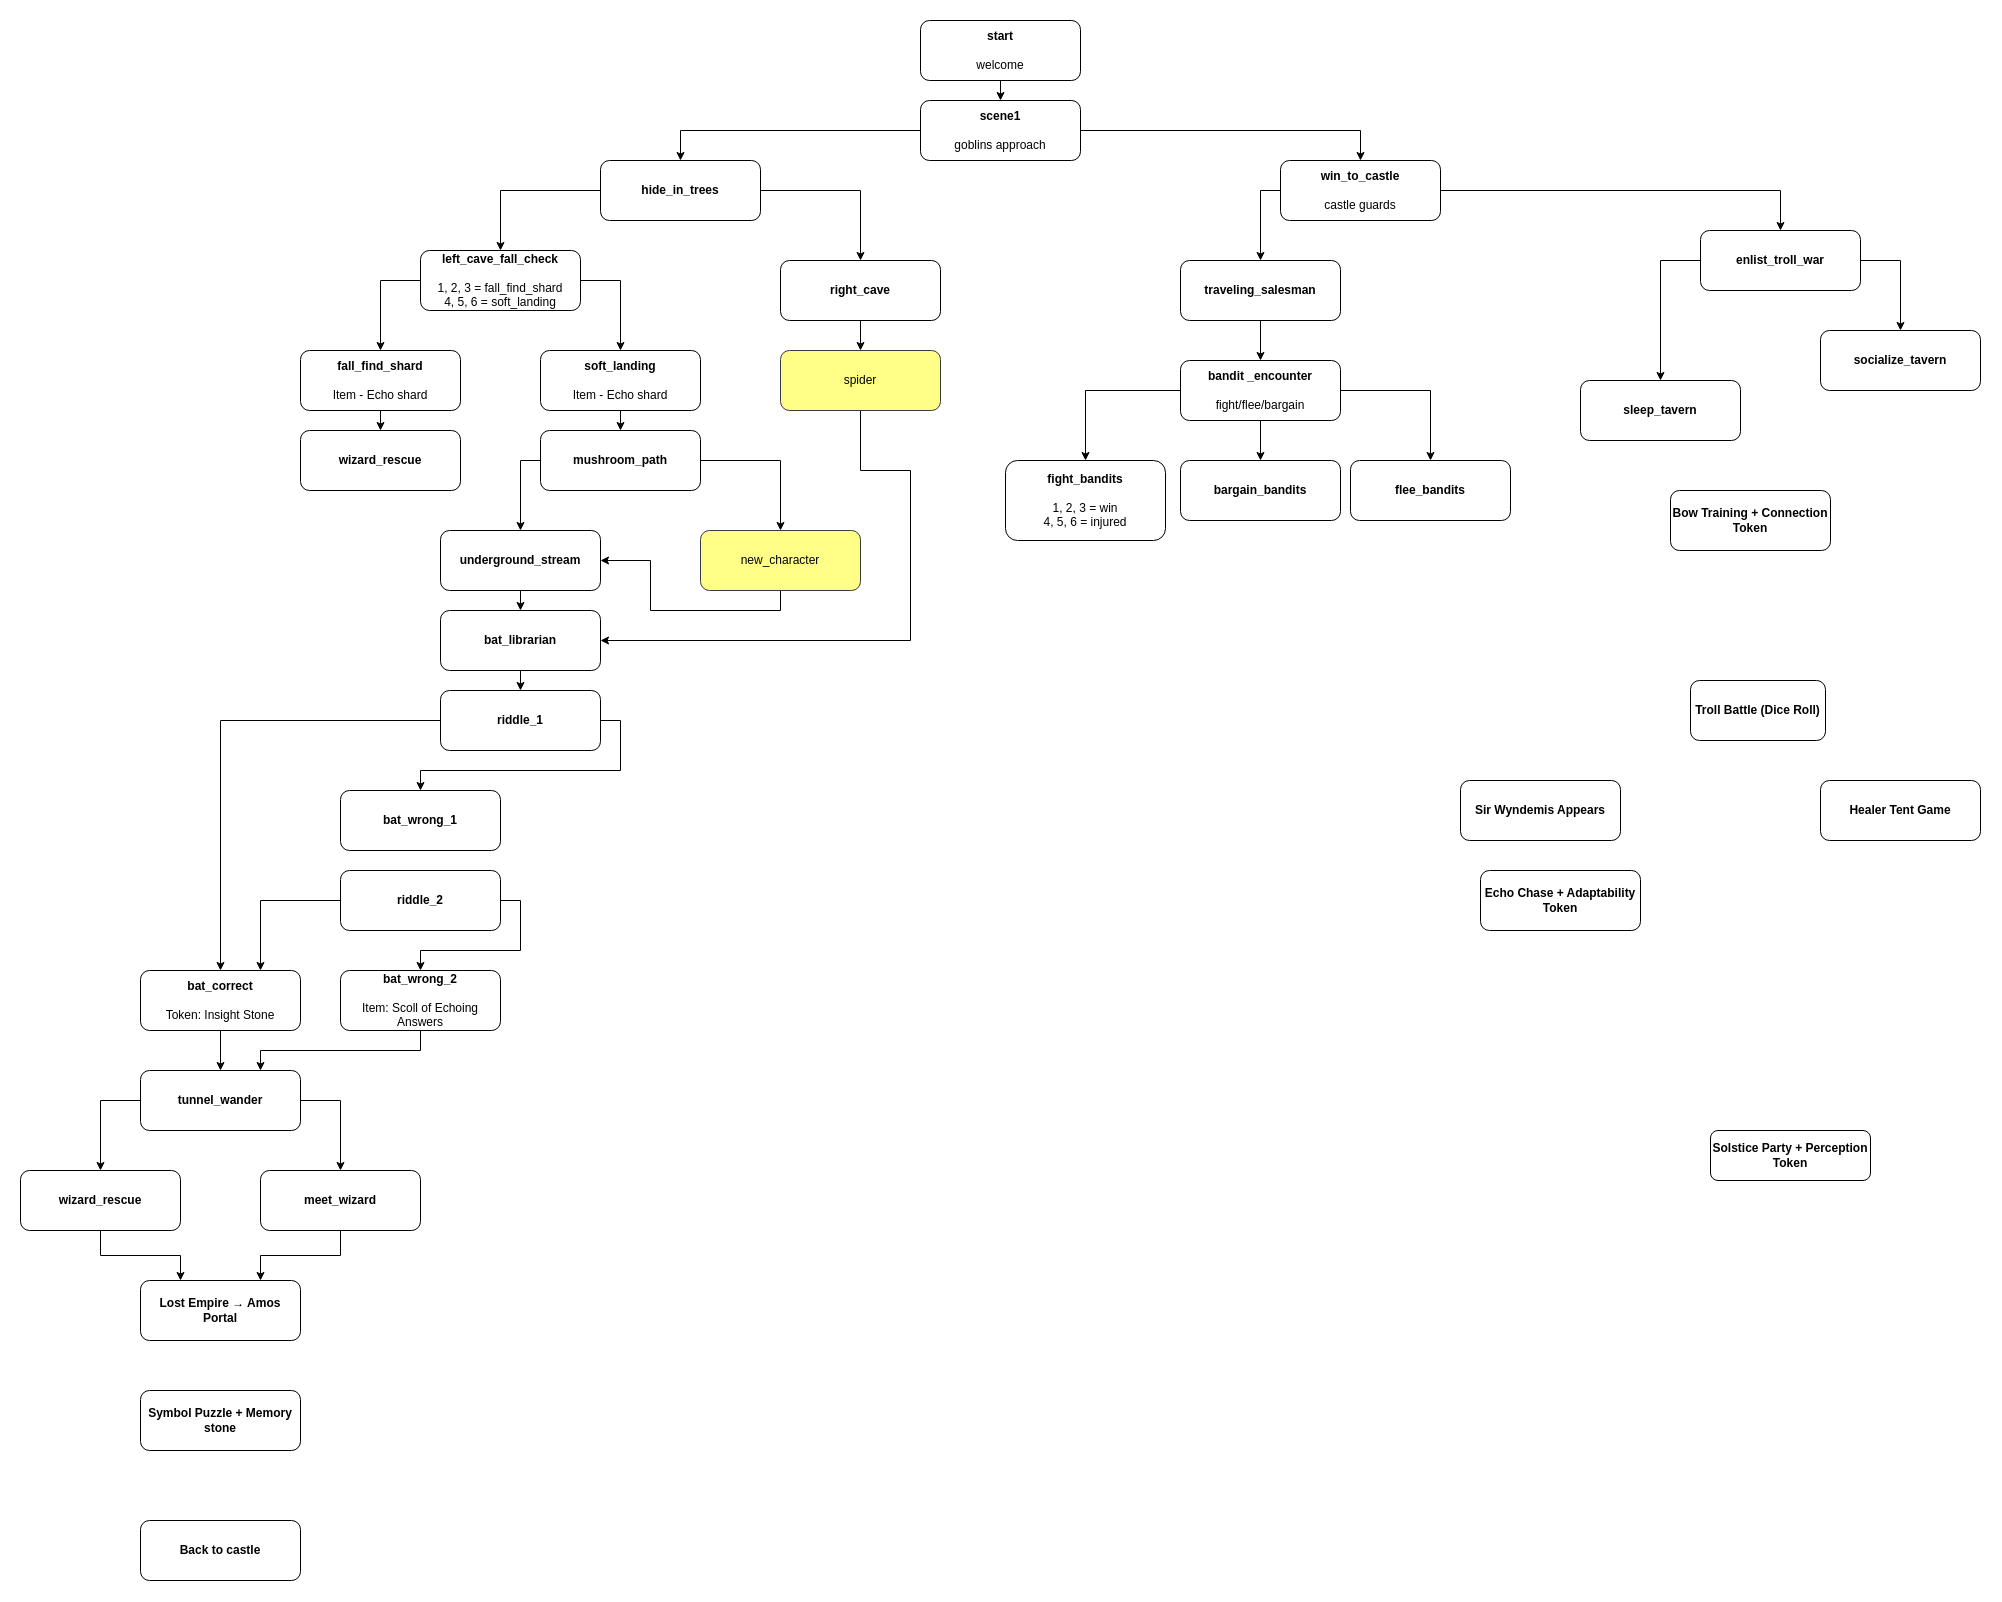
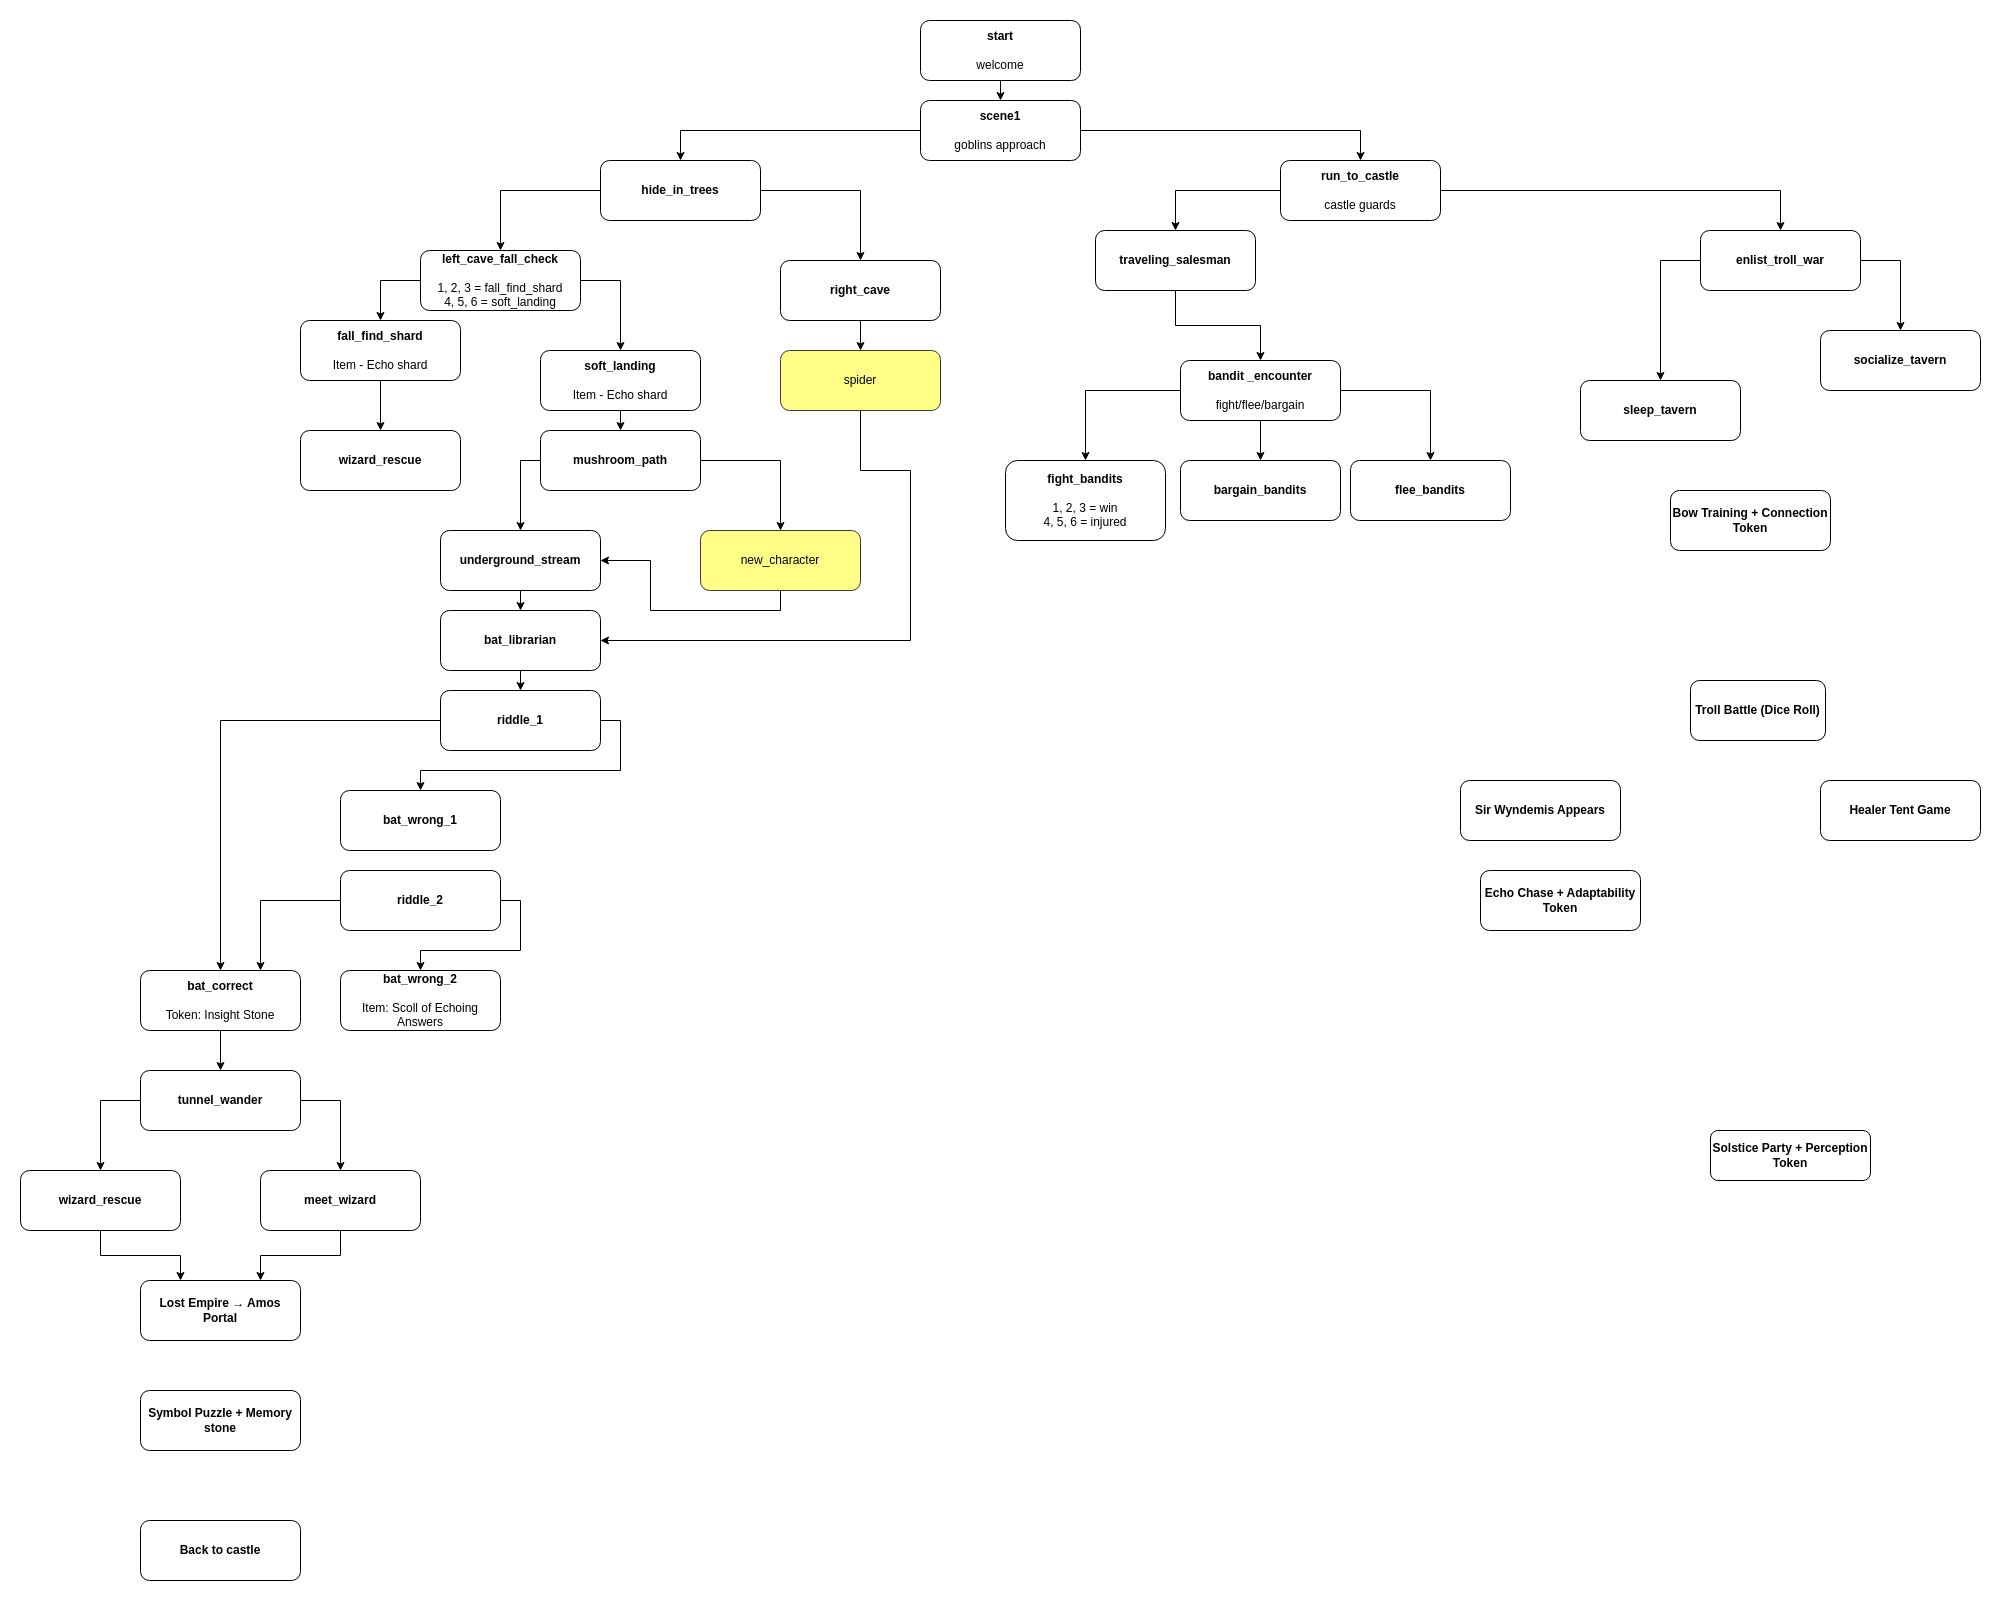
node "win_to_castle castle guards": label "win_to_castle castle guards" -> "run_to_castle castle guards"
node "traveling_salesman": moved (1261, 291) -> (1176, 261)
node "fall_find_shard Item - Echo shard": moved (381, 381) -> (381, 351)
edge "bat_wrong_2 Item: Scoll of Echoing Answers" -> "tunnel_wander": removed
